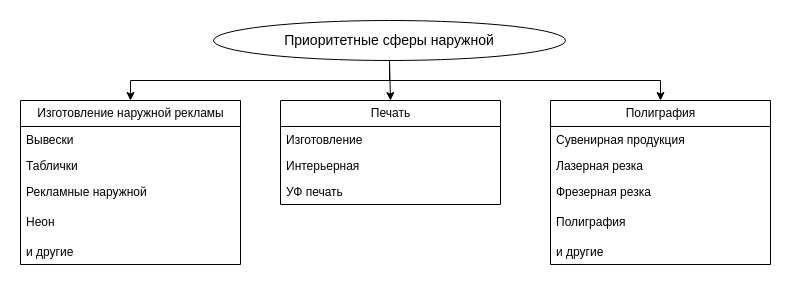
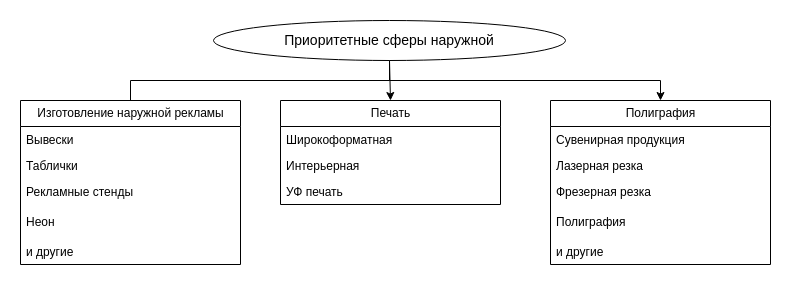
edge "Приоритетные сферы наружной" -> "Изготовление наружной рекламы": arrowhead classic -> none
node "Изготовление": label "Изготовление" -> "Широкоформатная"
node "Рекламные наружной": label "Рекламные наружной" -> "Рекламные стенды"
